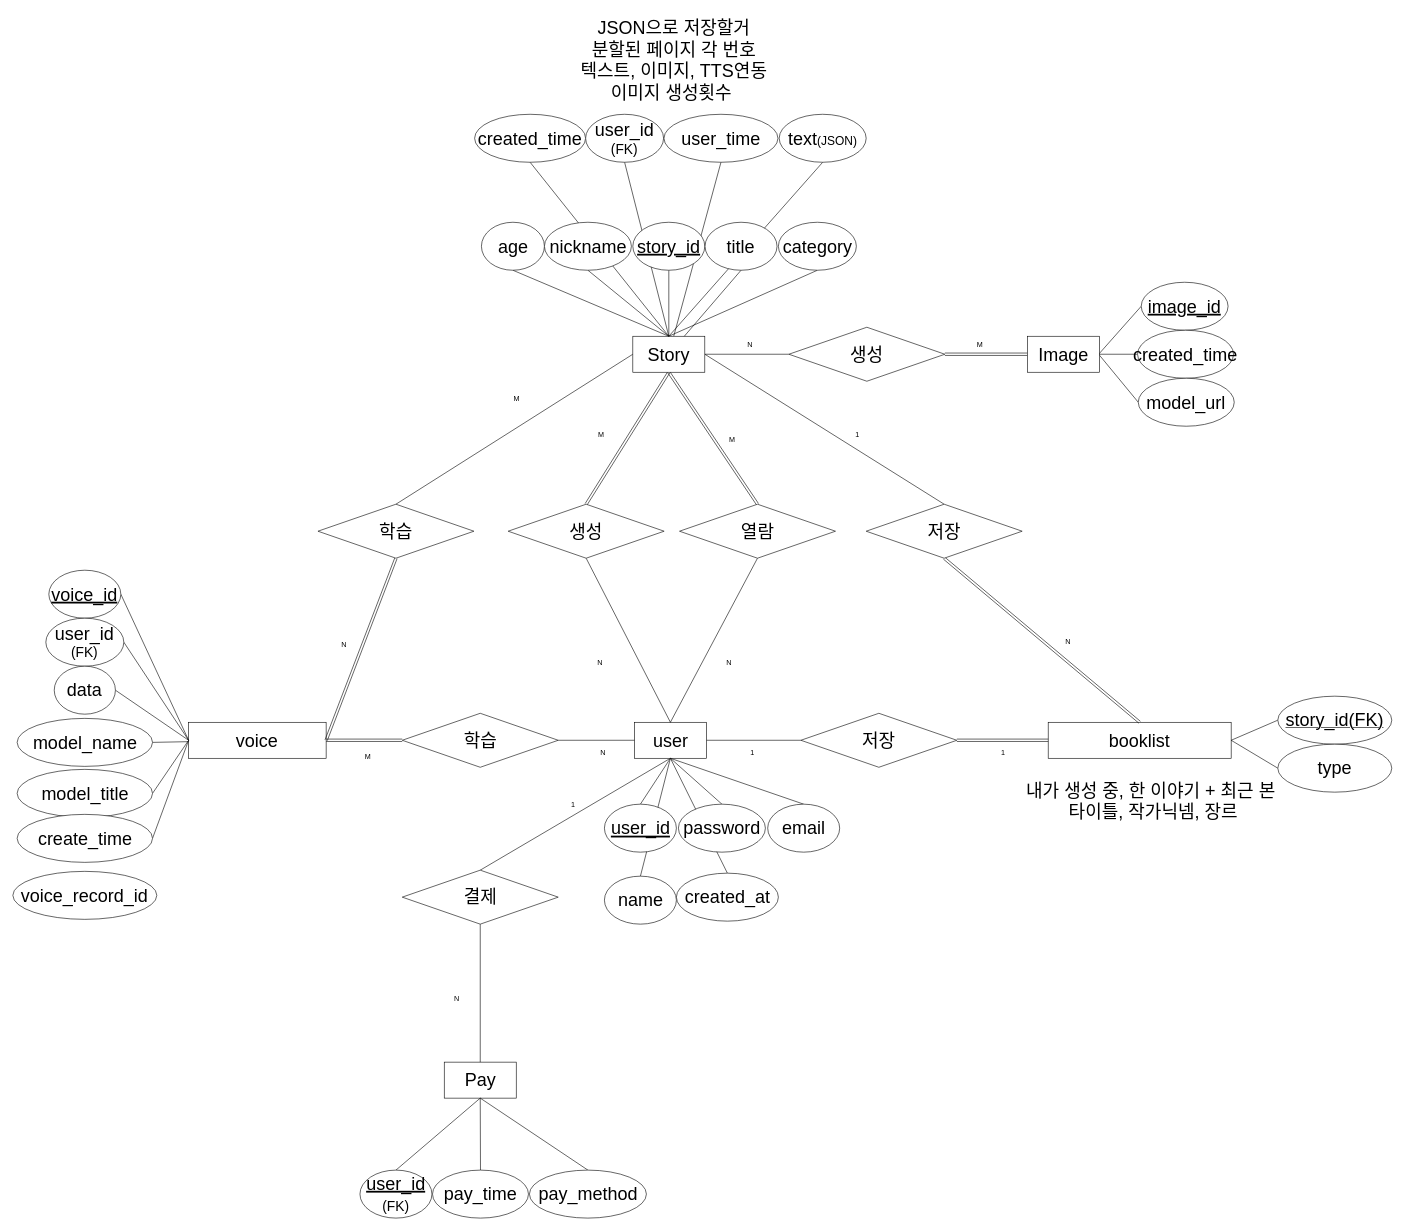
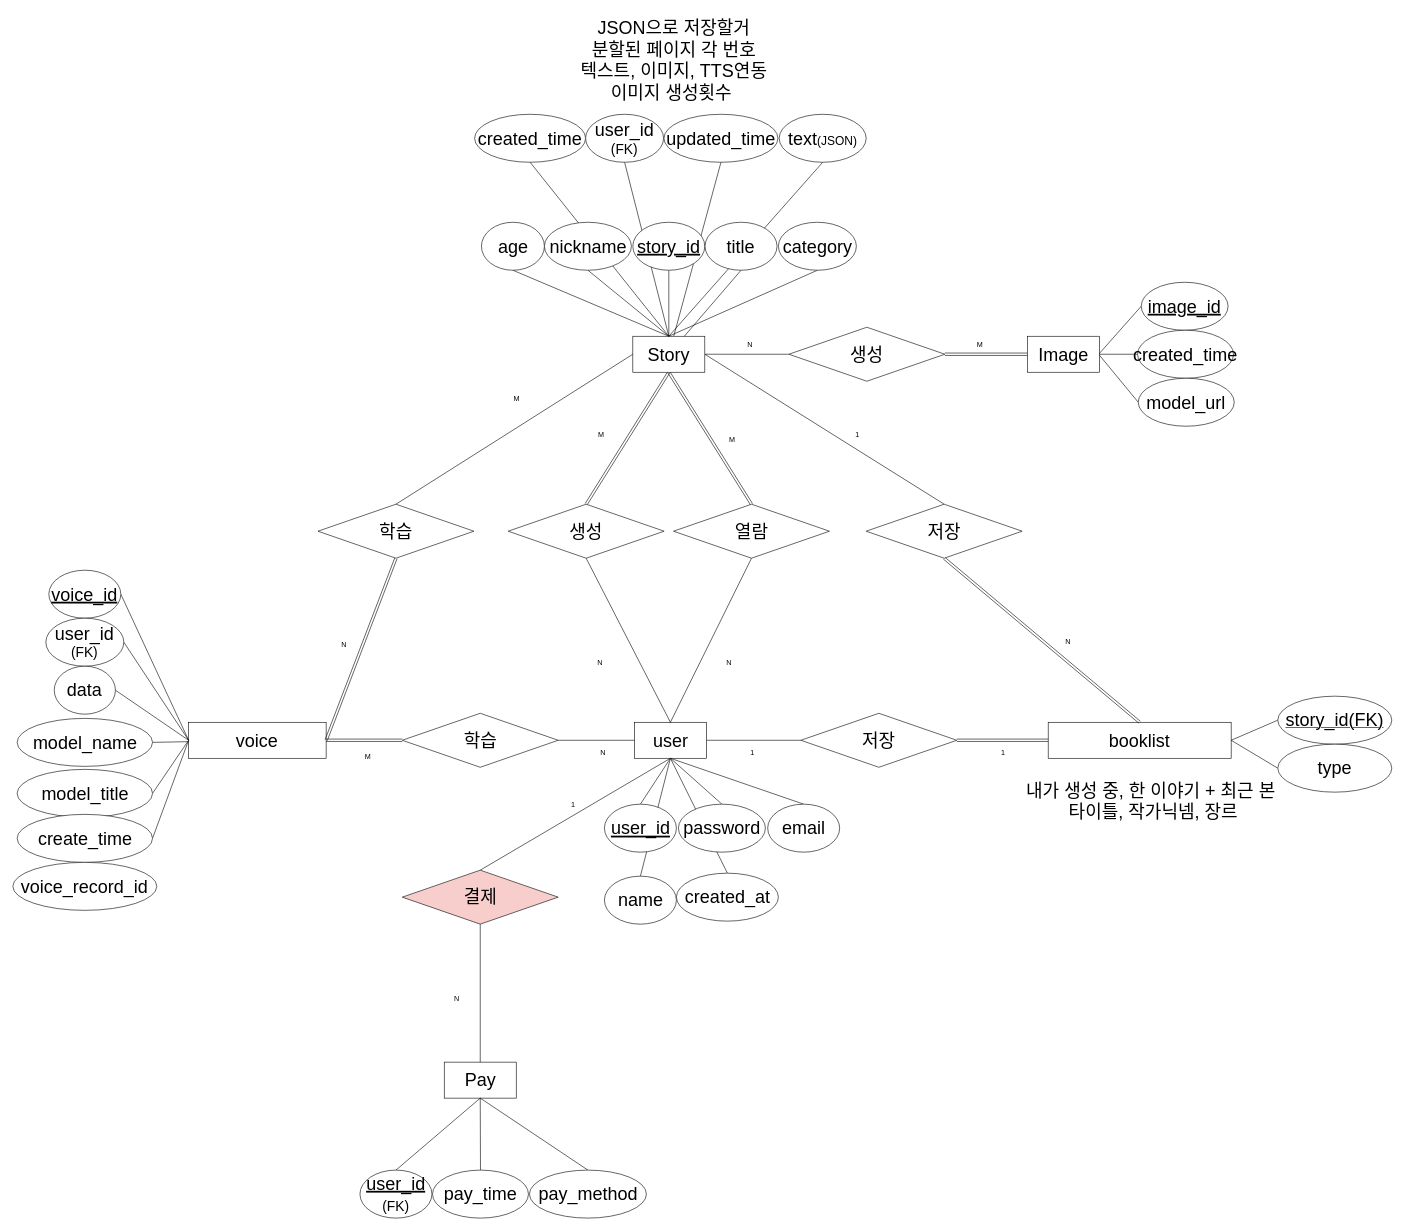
node "user_time": label "user_time" -> "updated_time"
node "열람": moved (757, 531) -> (751, 531)
node "voice_record_id": moved (85, 896) -> (85, 887)
node "결제": fillcolor #ffffff -> #f8cecc
